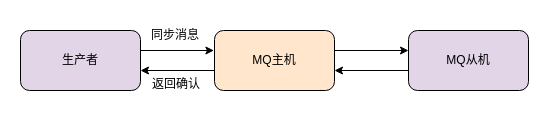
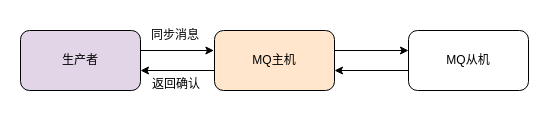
node "MQ从机": fillcolor #e1d5e7 -> #ffffff
